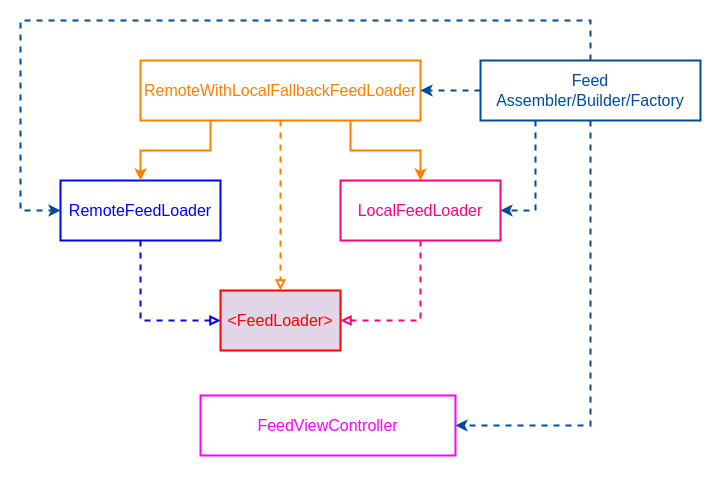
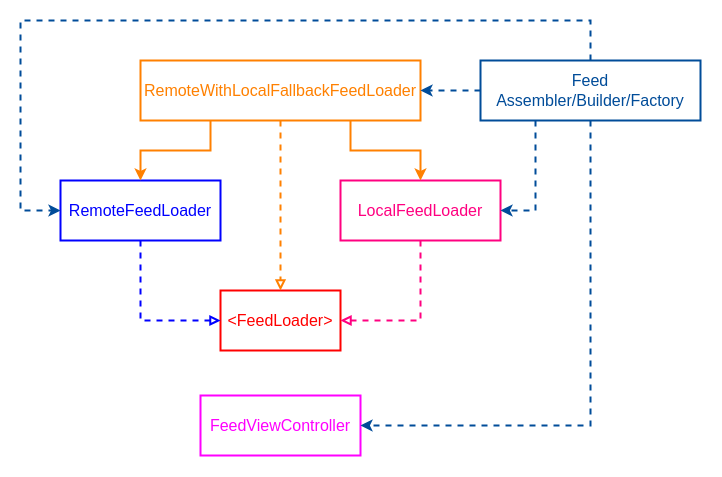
node "<FeedLoader>": fillcolor #e1d5e7 -> #ffffff
node "FeedViewController": size 255x60 -> 160x60
